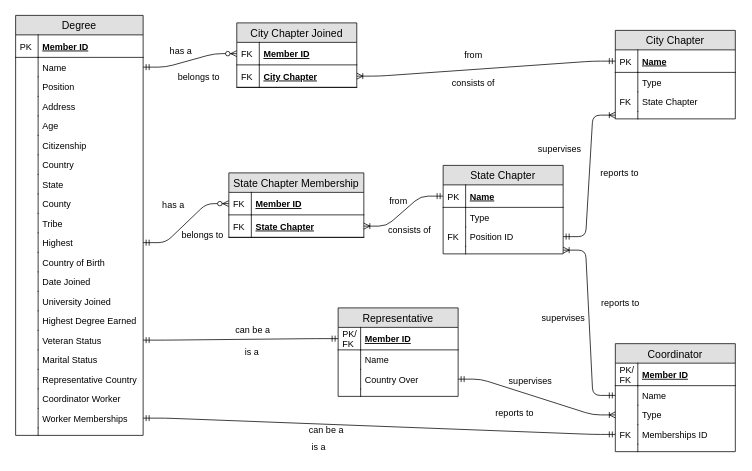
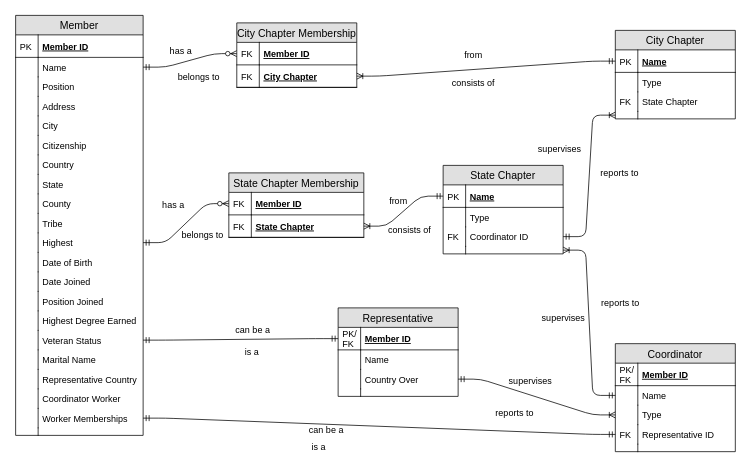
node "Degree": label "Degree" -> "Member"
node "City Chapter Joined": label "City Chapter Joined" -> "City Chapter Membership"
node "Age": label "Age" -> "City"
node "Position ID": label "Position ID" -> "Coordinator ID"
node "Country of Birth": label "Country of Birth" -> "Date of Birth"
node "University Joined": label "University Joined" -> "Position Joined"
node "Marital Status": label "Marital Status" -> "Marital Name"
node "Memberships ID": label "Memberships ID" -> "Representative ID"
